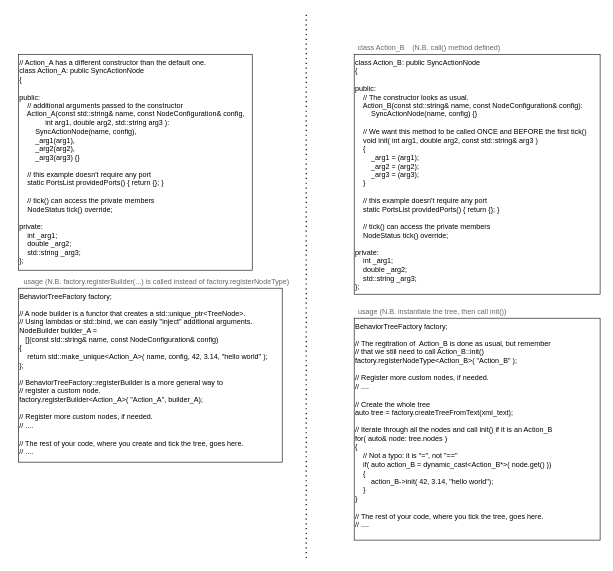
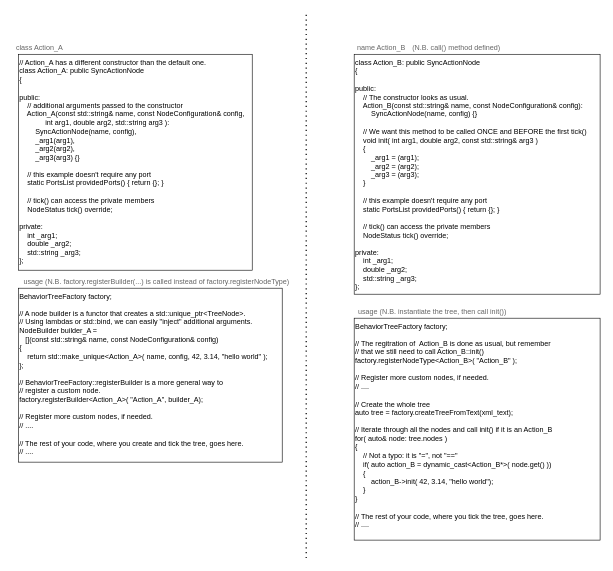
node "class Action_A": added
node "class Action_B": label "class Action_B" -> "name Action_B"
